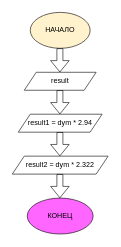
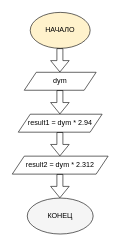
node "result": label "result" -> "dym"
node "result2 = dym * 2.322": label "result2 = dym * 2.322" -> "result2 = dym * 2.312"
node "КОНЕЦ": fillcolor #ff66ff -> #f5f5f5
